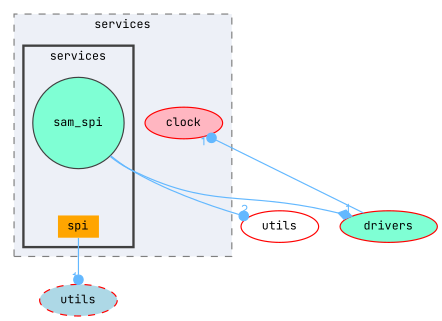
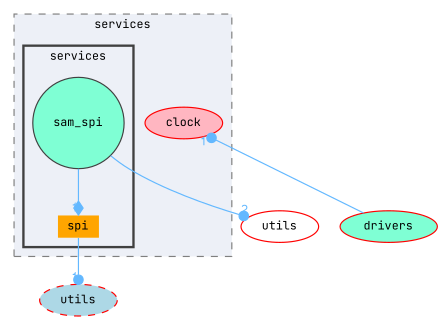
edge "sam_spi" -> "drivers": now "sam_spi" -> "spi"
